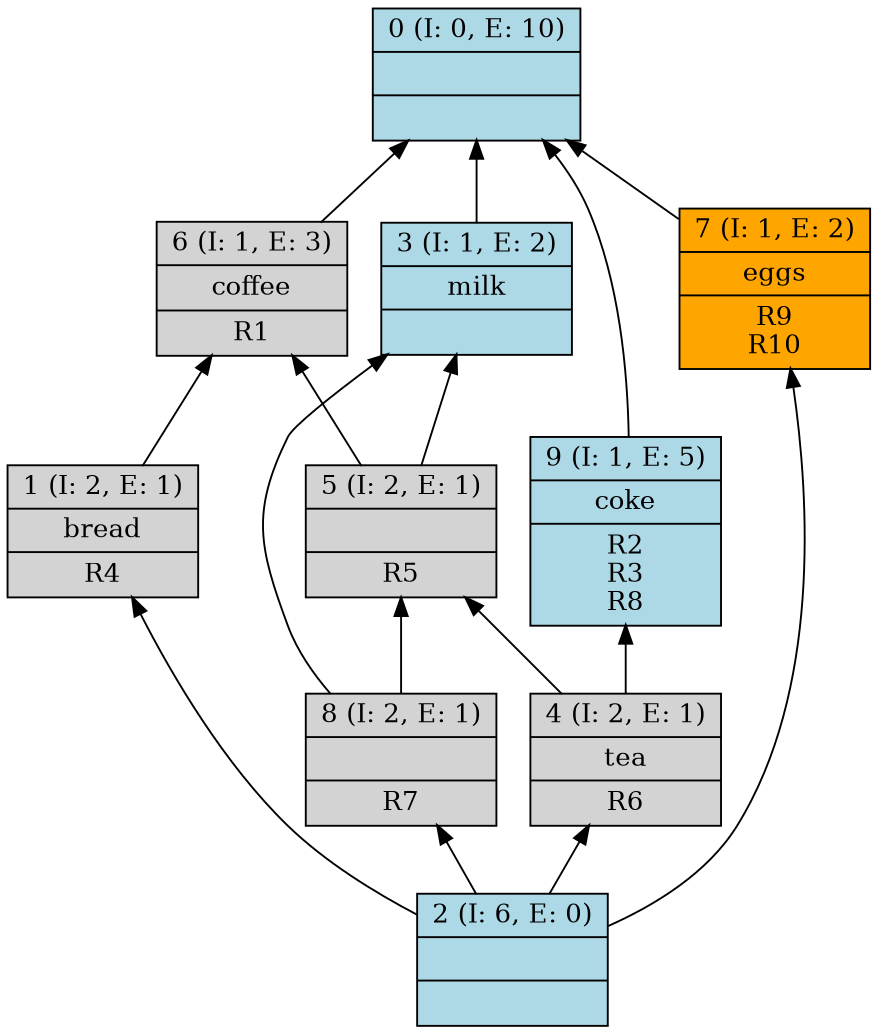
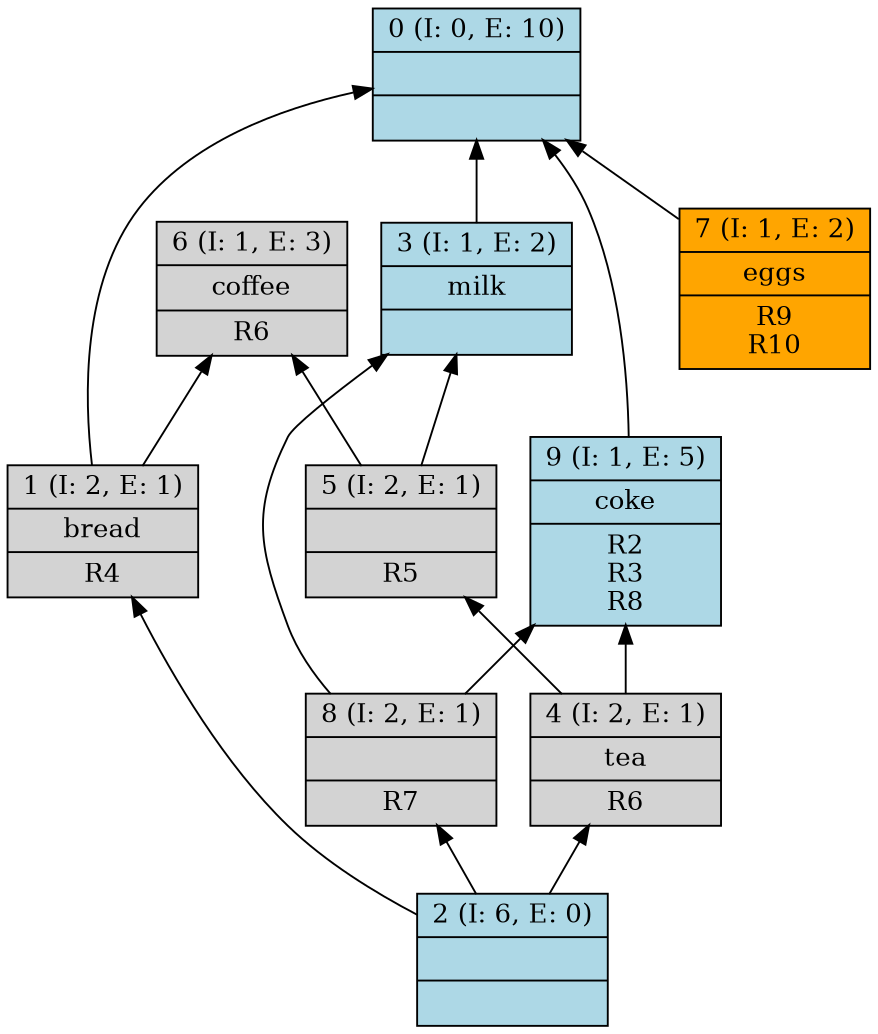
edge "6 (I: 1, E: 3)" -> "0 (I: 0, E: 10)": now "1 (I: 2, E: 1)" -> "0 (I: 0, E: 10)"
node "6 (I: 1, E: 3)": text "R1" -> "R6"
edge "8 (I: 2, E: 1)" -> "5 (I: 2, E: 1)": now "8 (I: 2, E: 1)" -> "9 (I: 1, E: 5)"
edge "2 (I: 6, E: 0)" -> "7 (I: 1, E: 2)": removed
